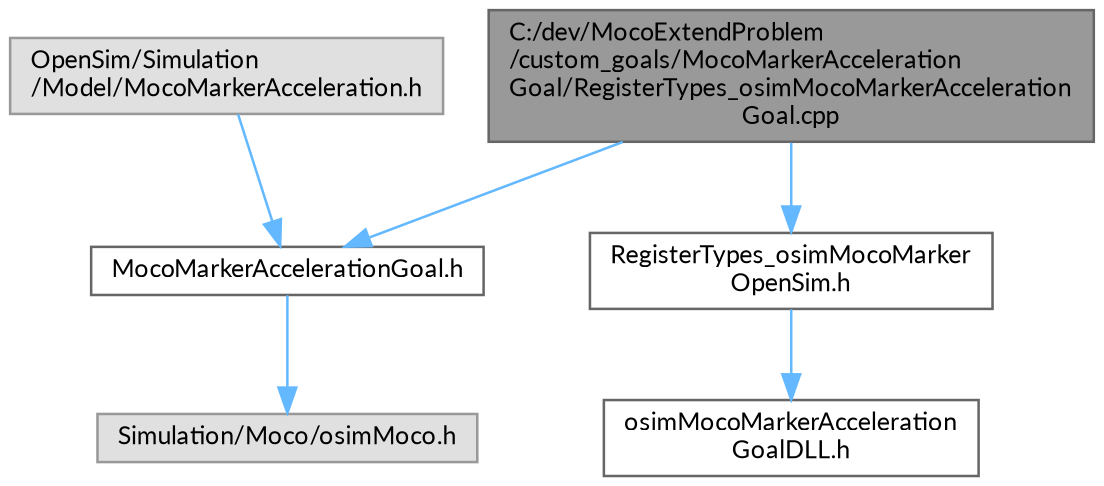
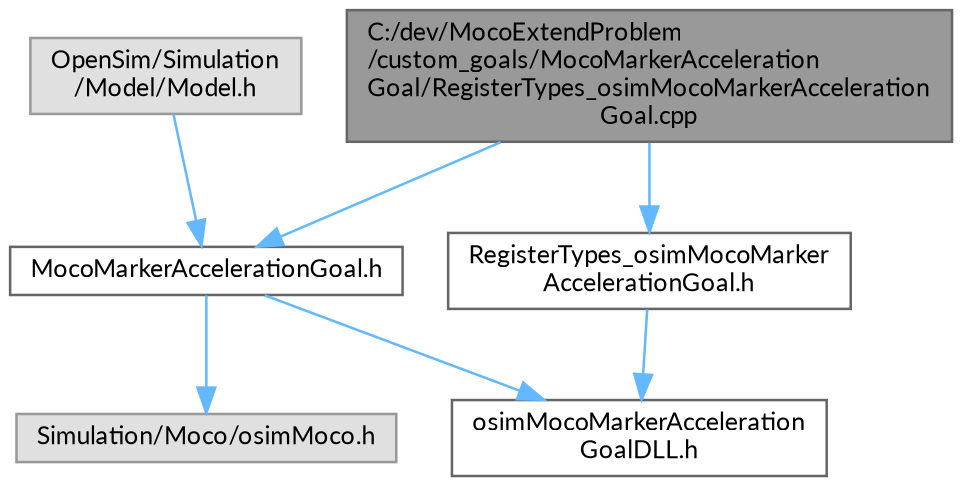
node "OpenSim/Simulation /Model/MocoMarkerAcceleration.h": label "OpenSim/Simulation /Model/MocoMarkerAcceleration.h" -> "OpenSim/Simulation /Model/Model.h"
node "RegisterTypes_osimMocoMarker OpenSim.h": label "RegisterTypes_osimMocoMarker OpenSim.h" -> "RegisterTypes_osimMocoMarker AccelerationGoal.h"
edge "MocoMarkerAccelerationGoal.h" -> "osimMocoMarkerAcceleration GoalDLL.h": added
